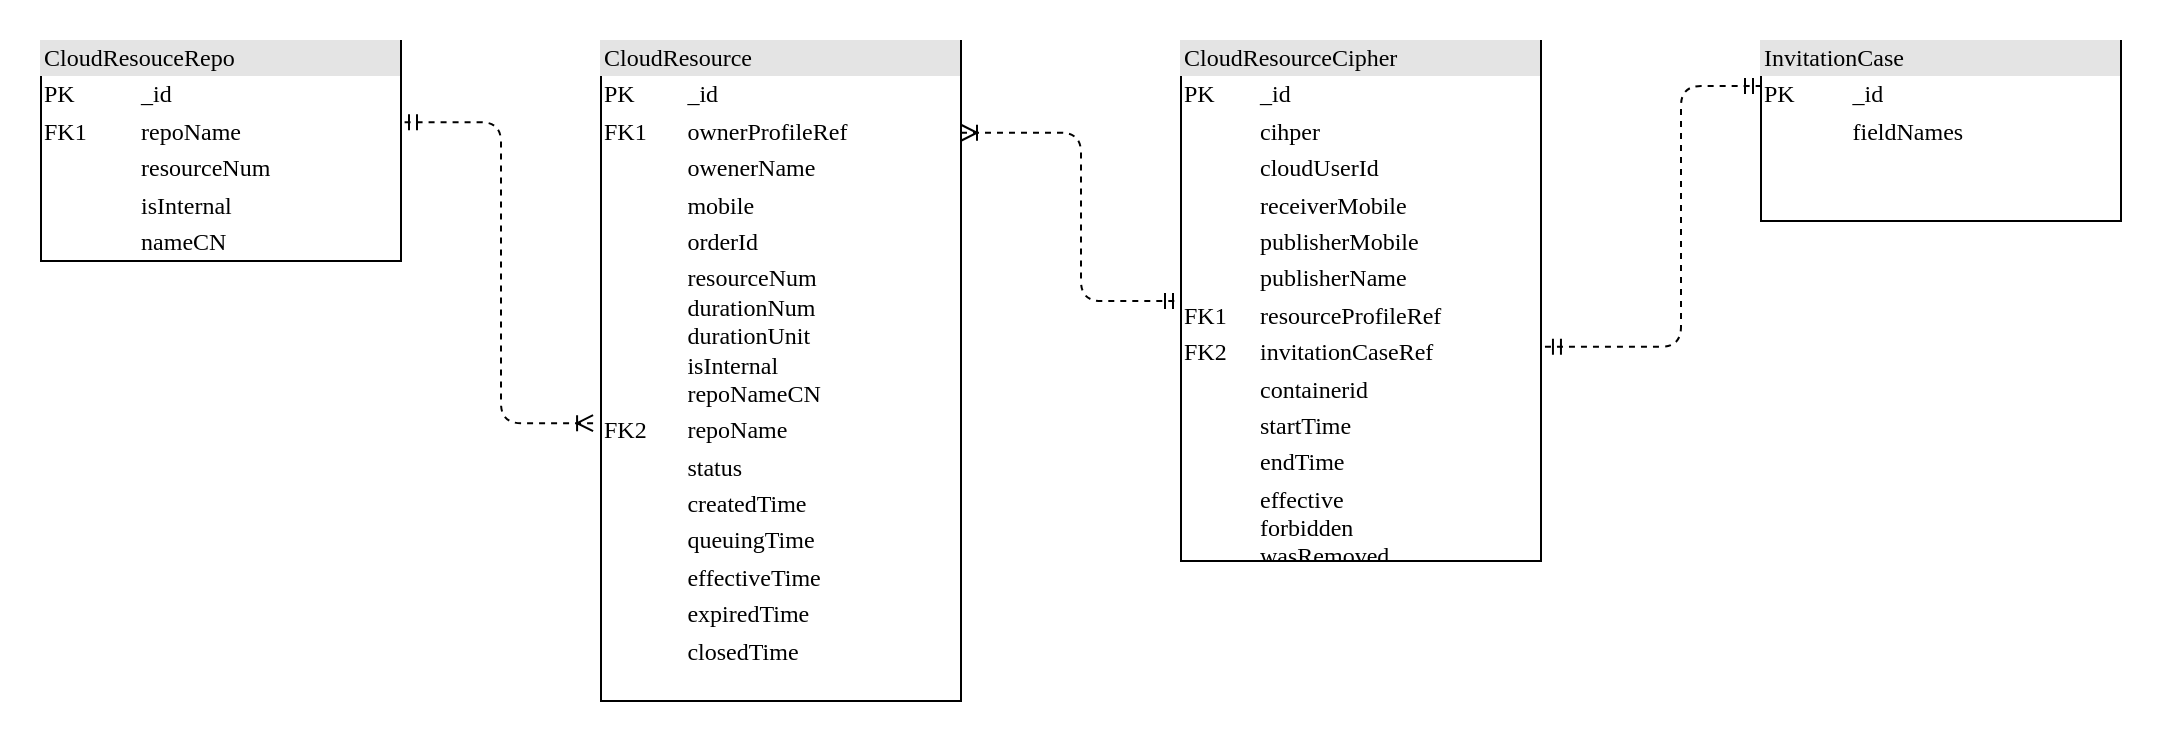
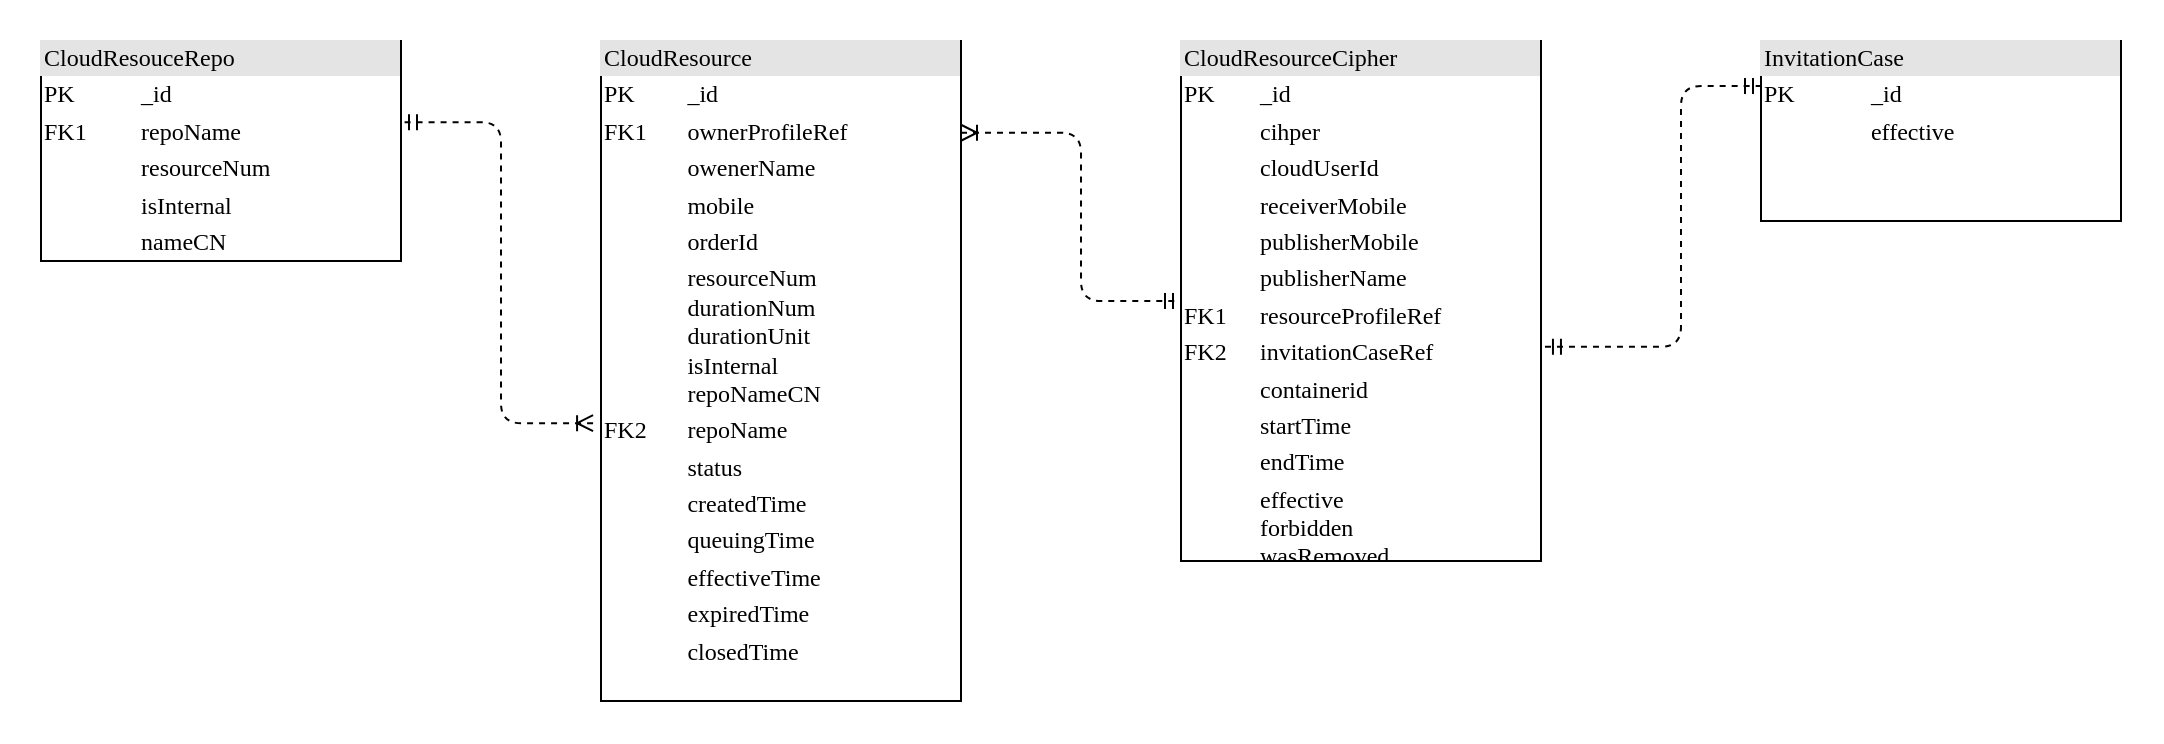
node "InvitationCase PK _id fieldNames": label "InvitationCase PK _id fieldNames" -> "InvitationCase PK _id effective"
